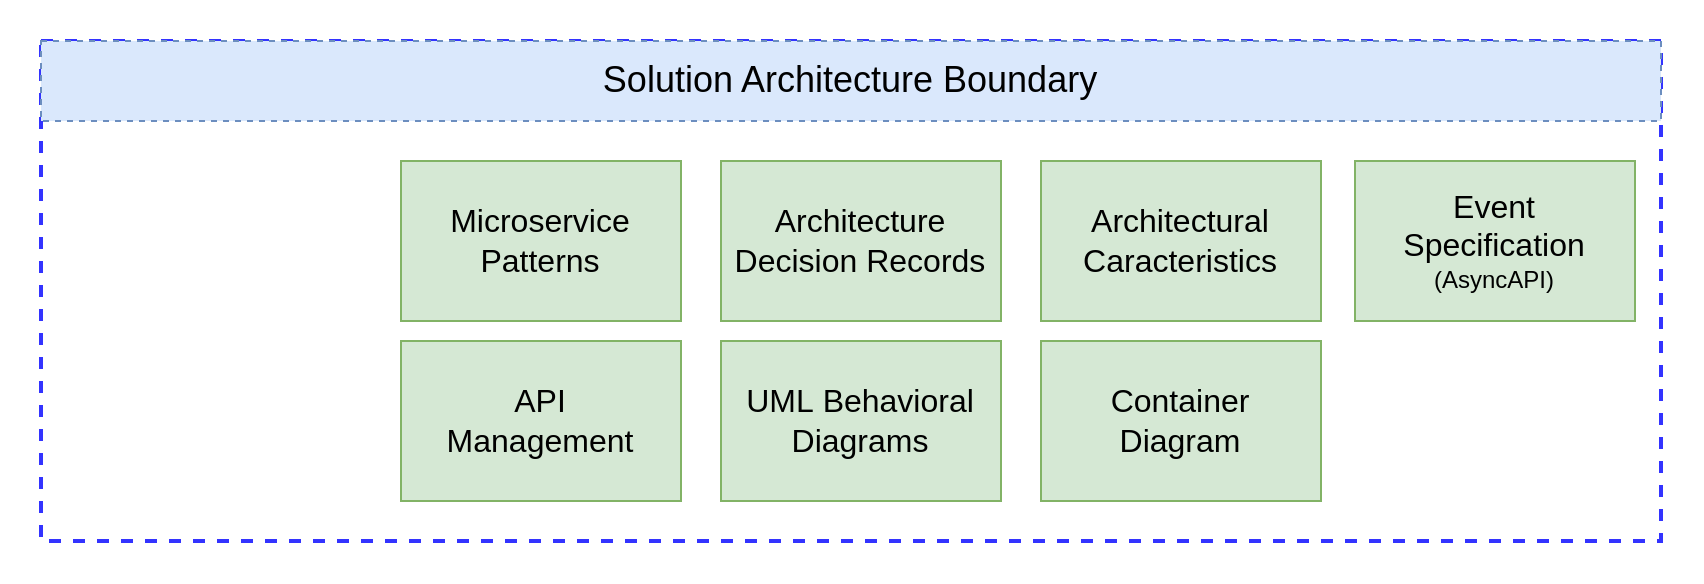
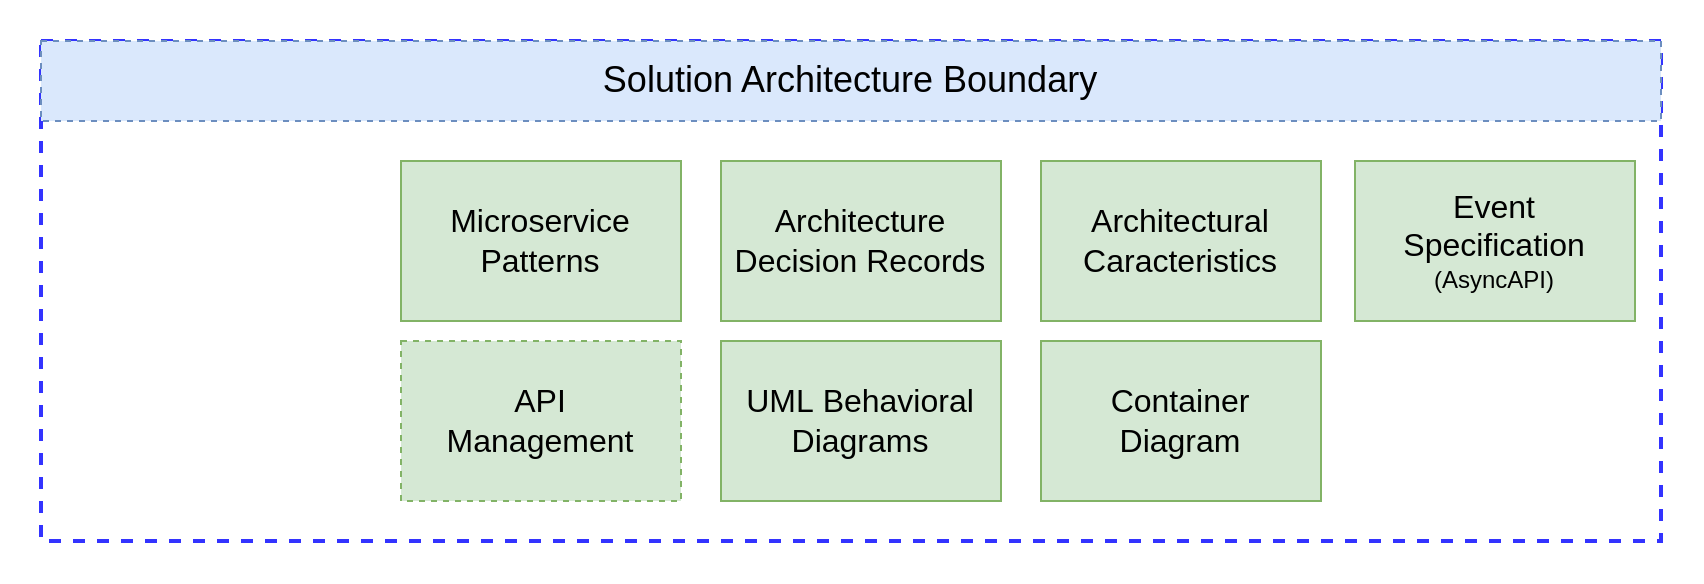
node "API Management": style solid -> dashed
